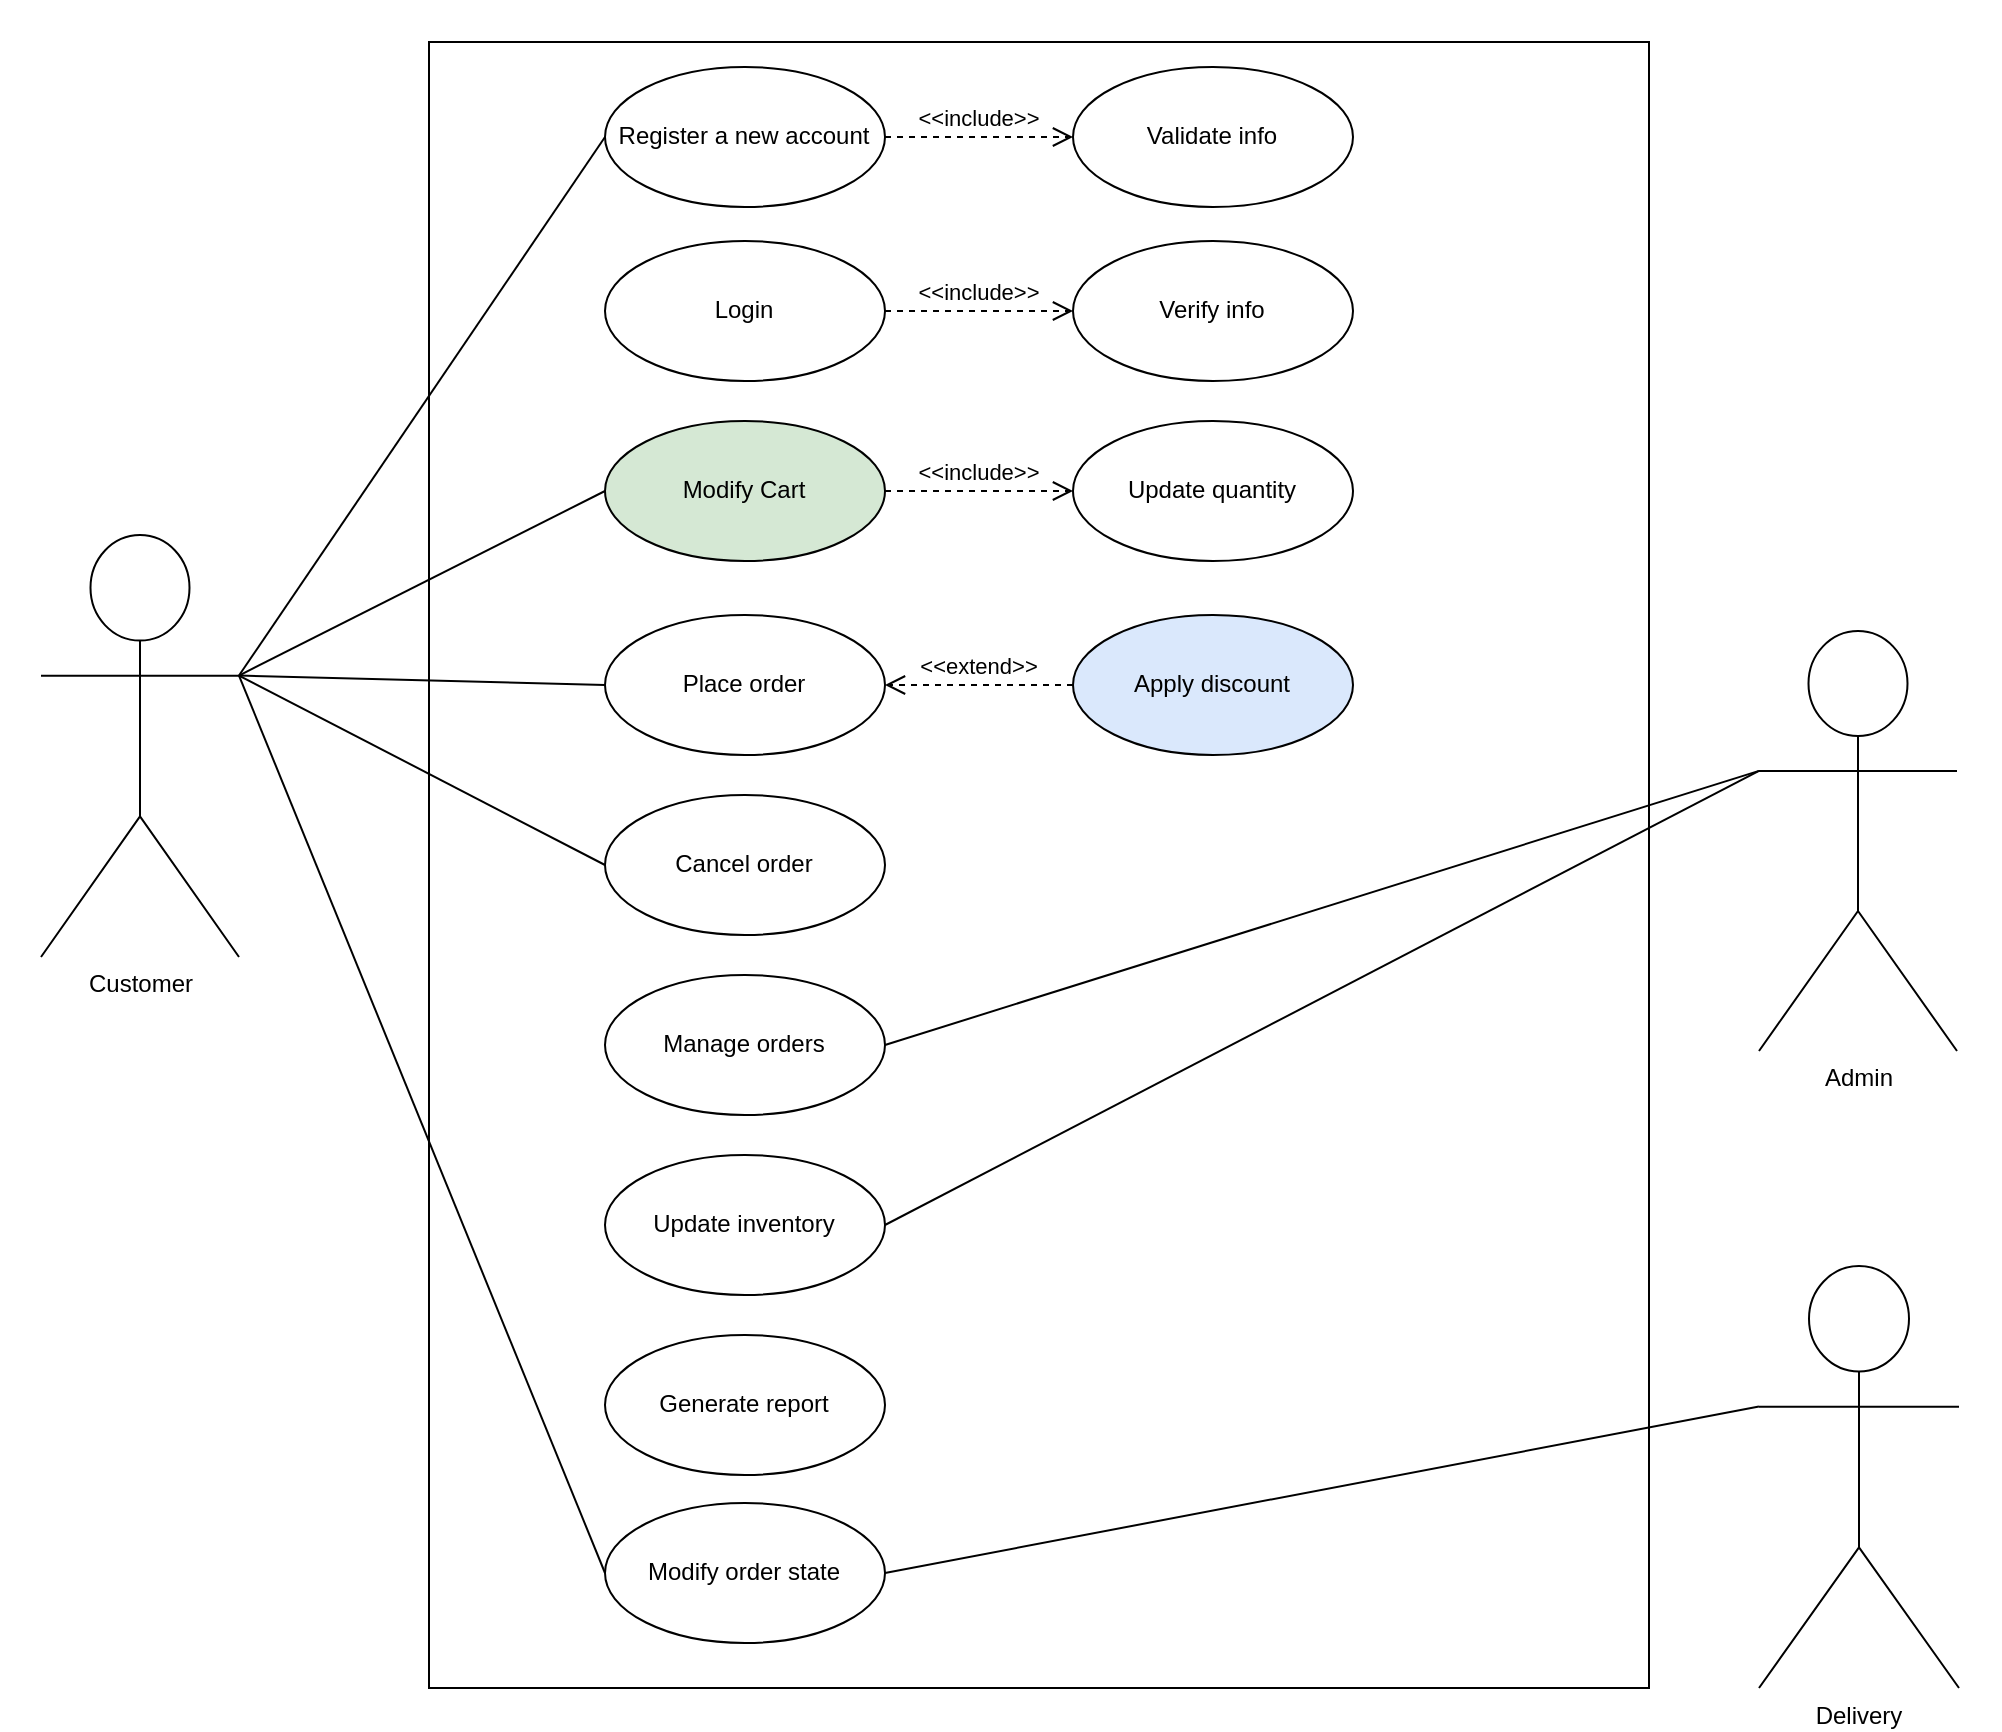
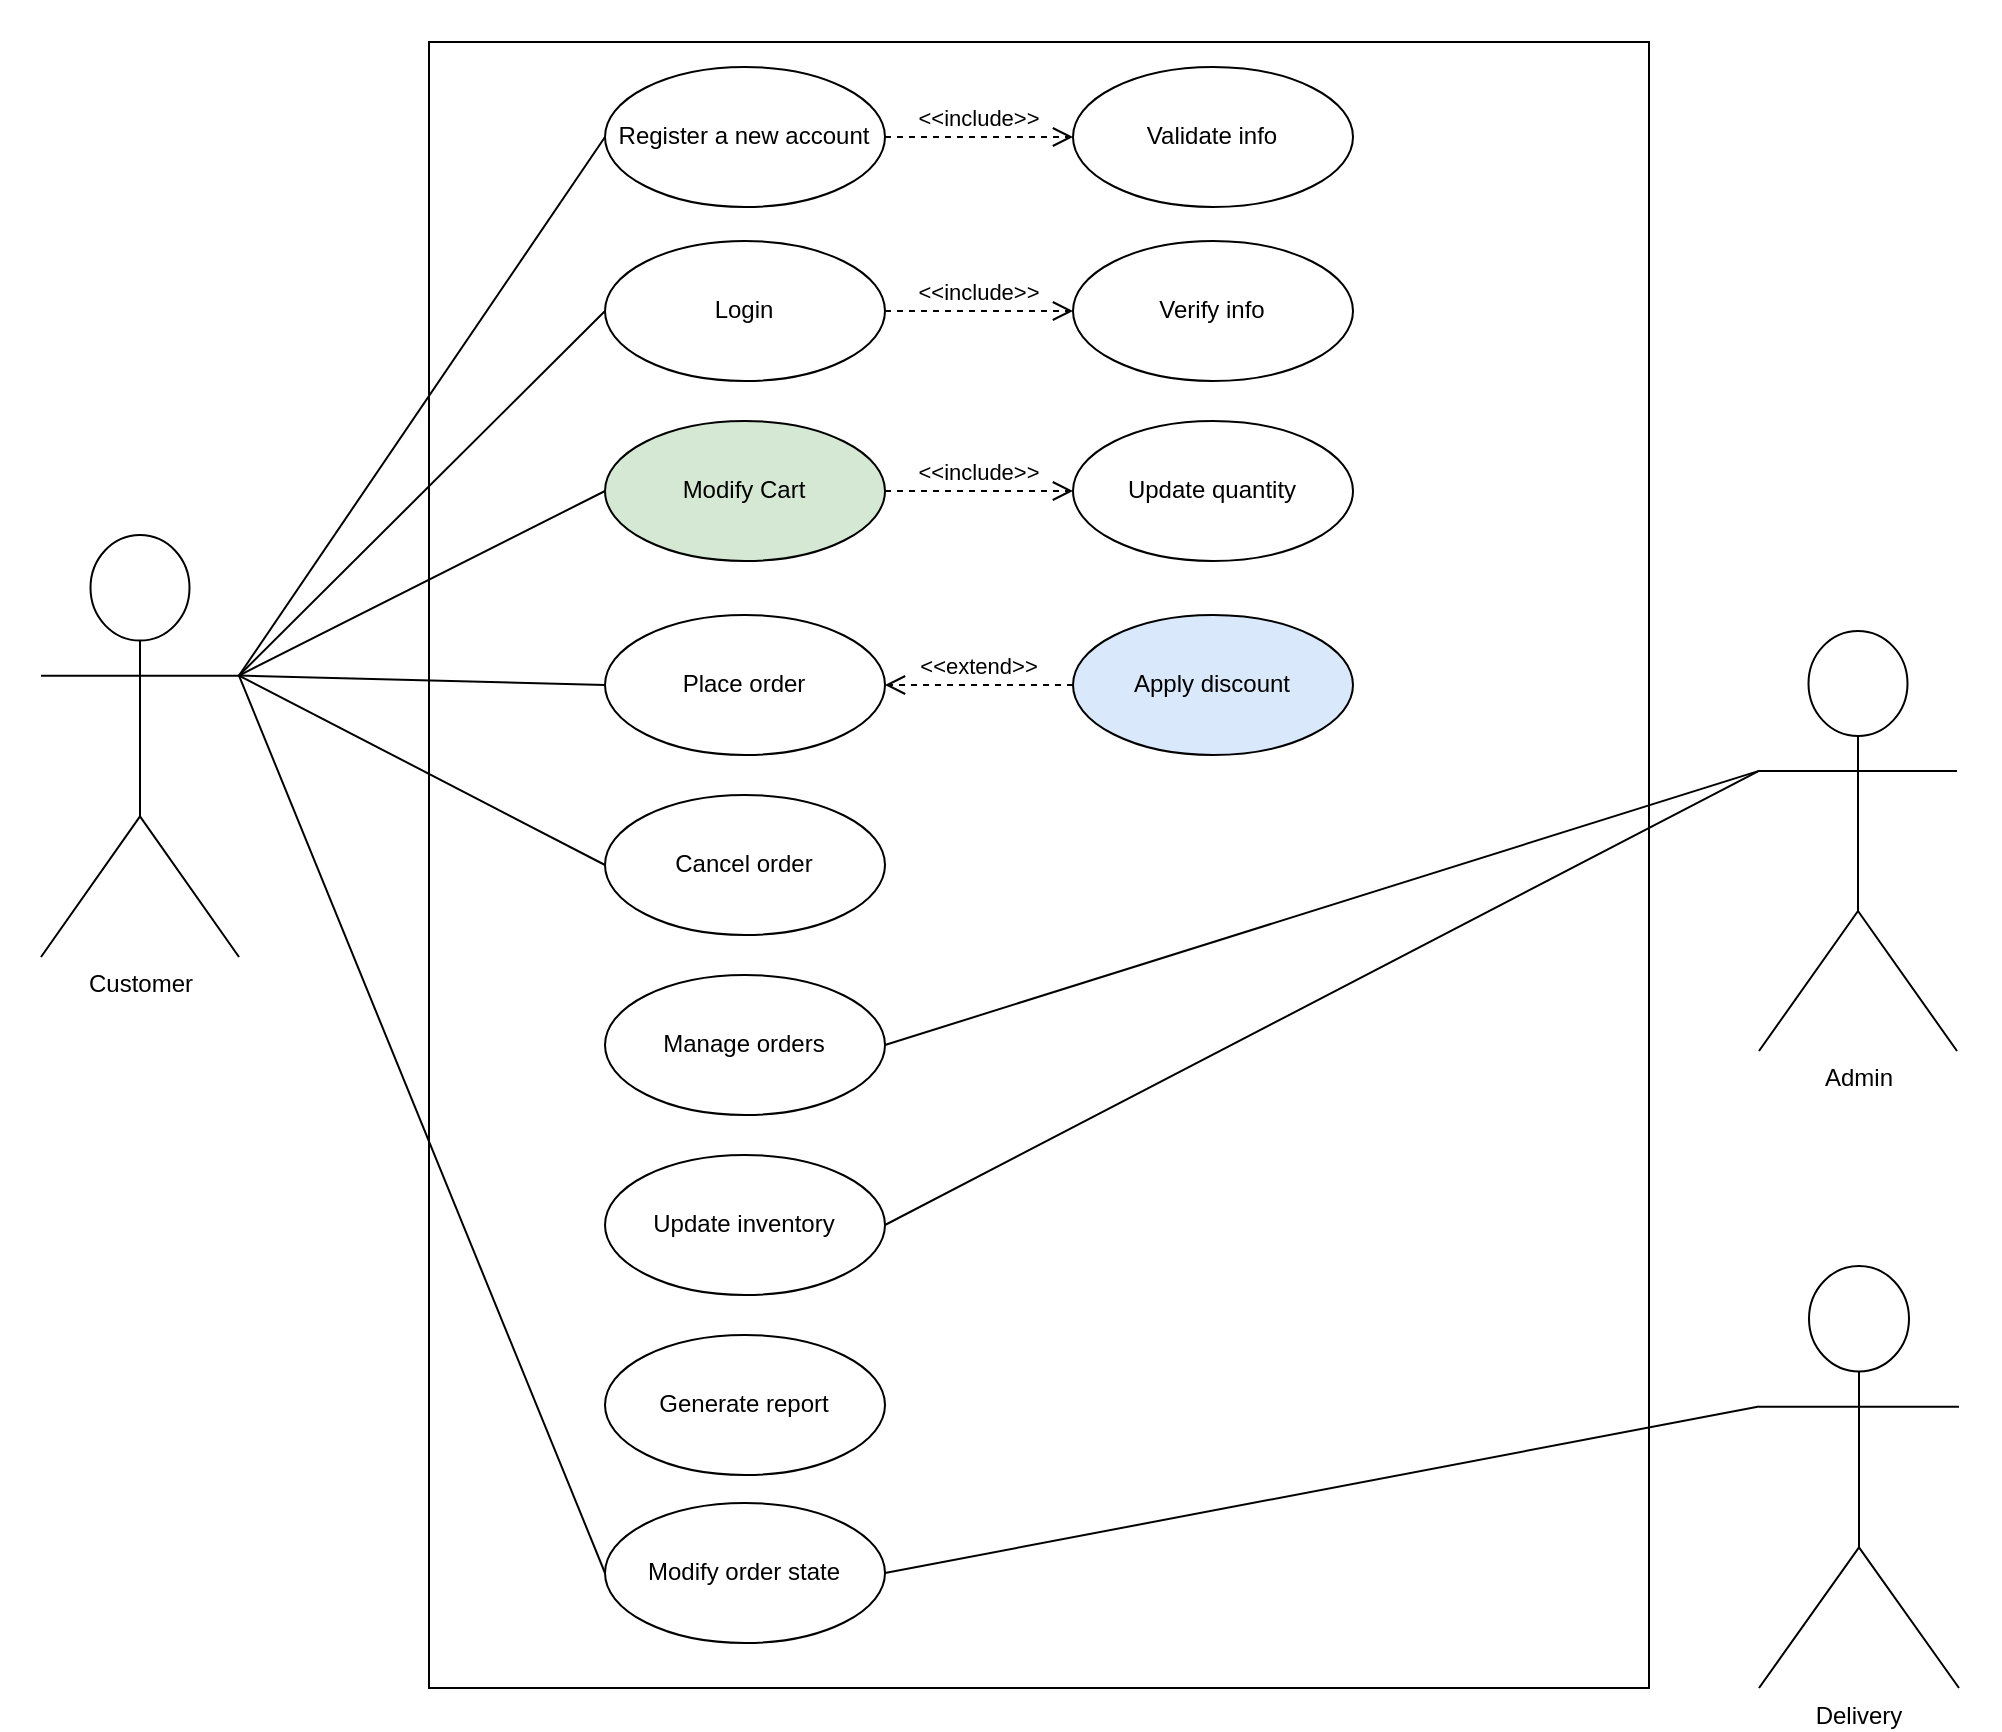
edge "Login" -- "Customer": added
